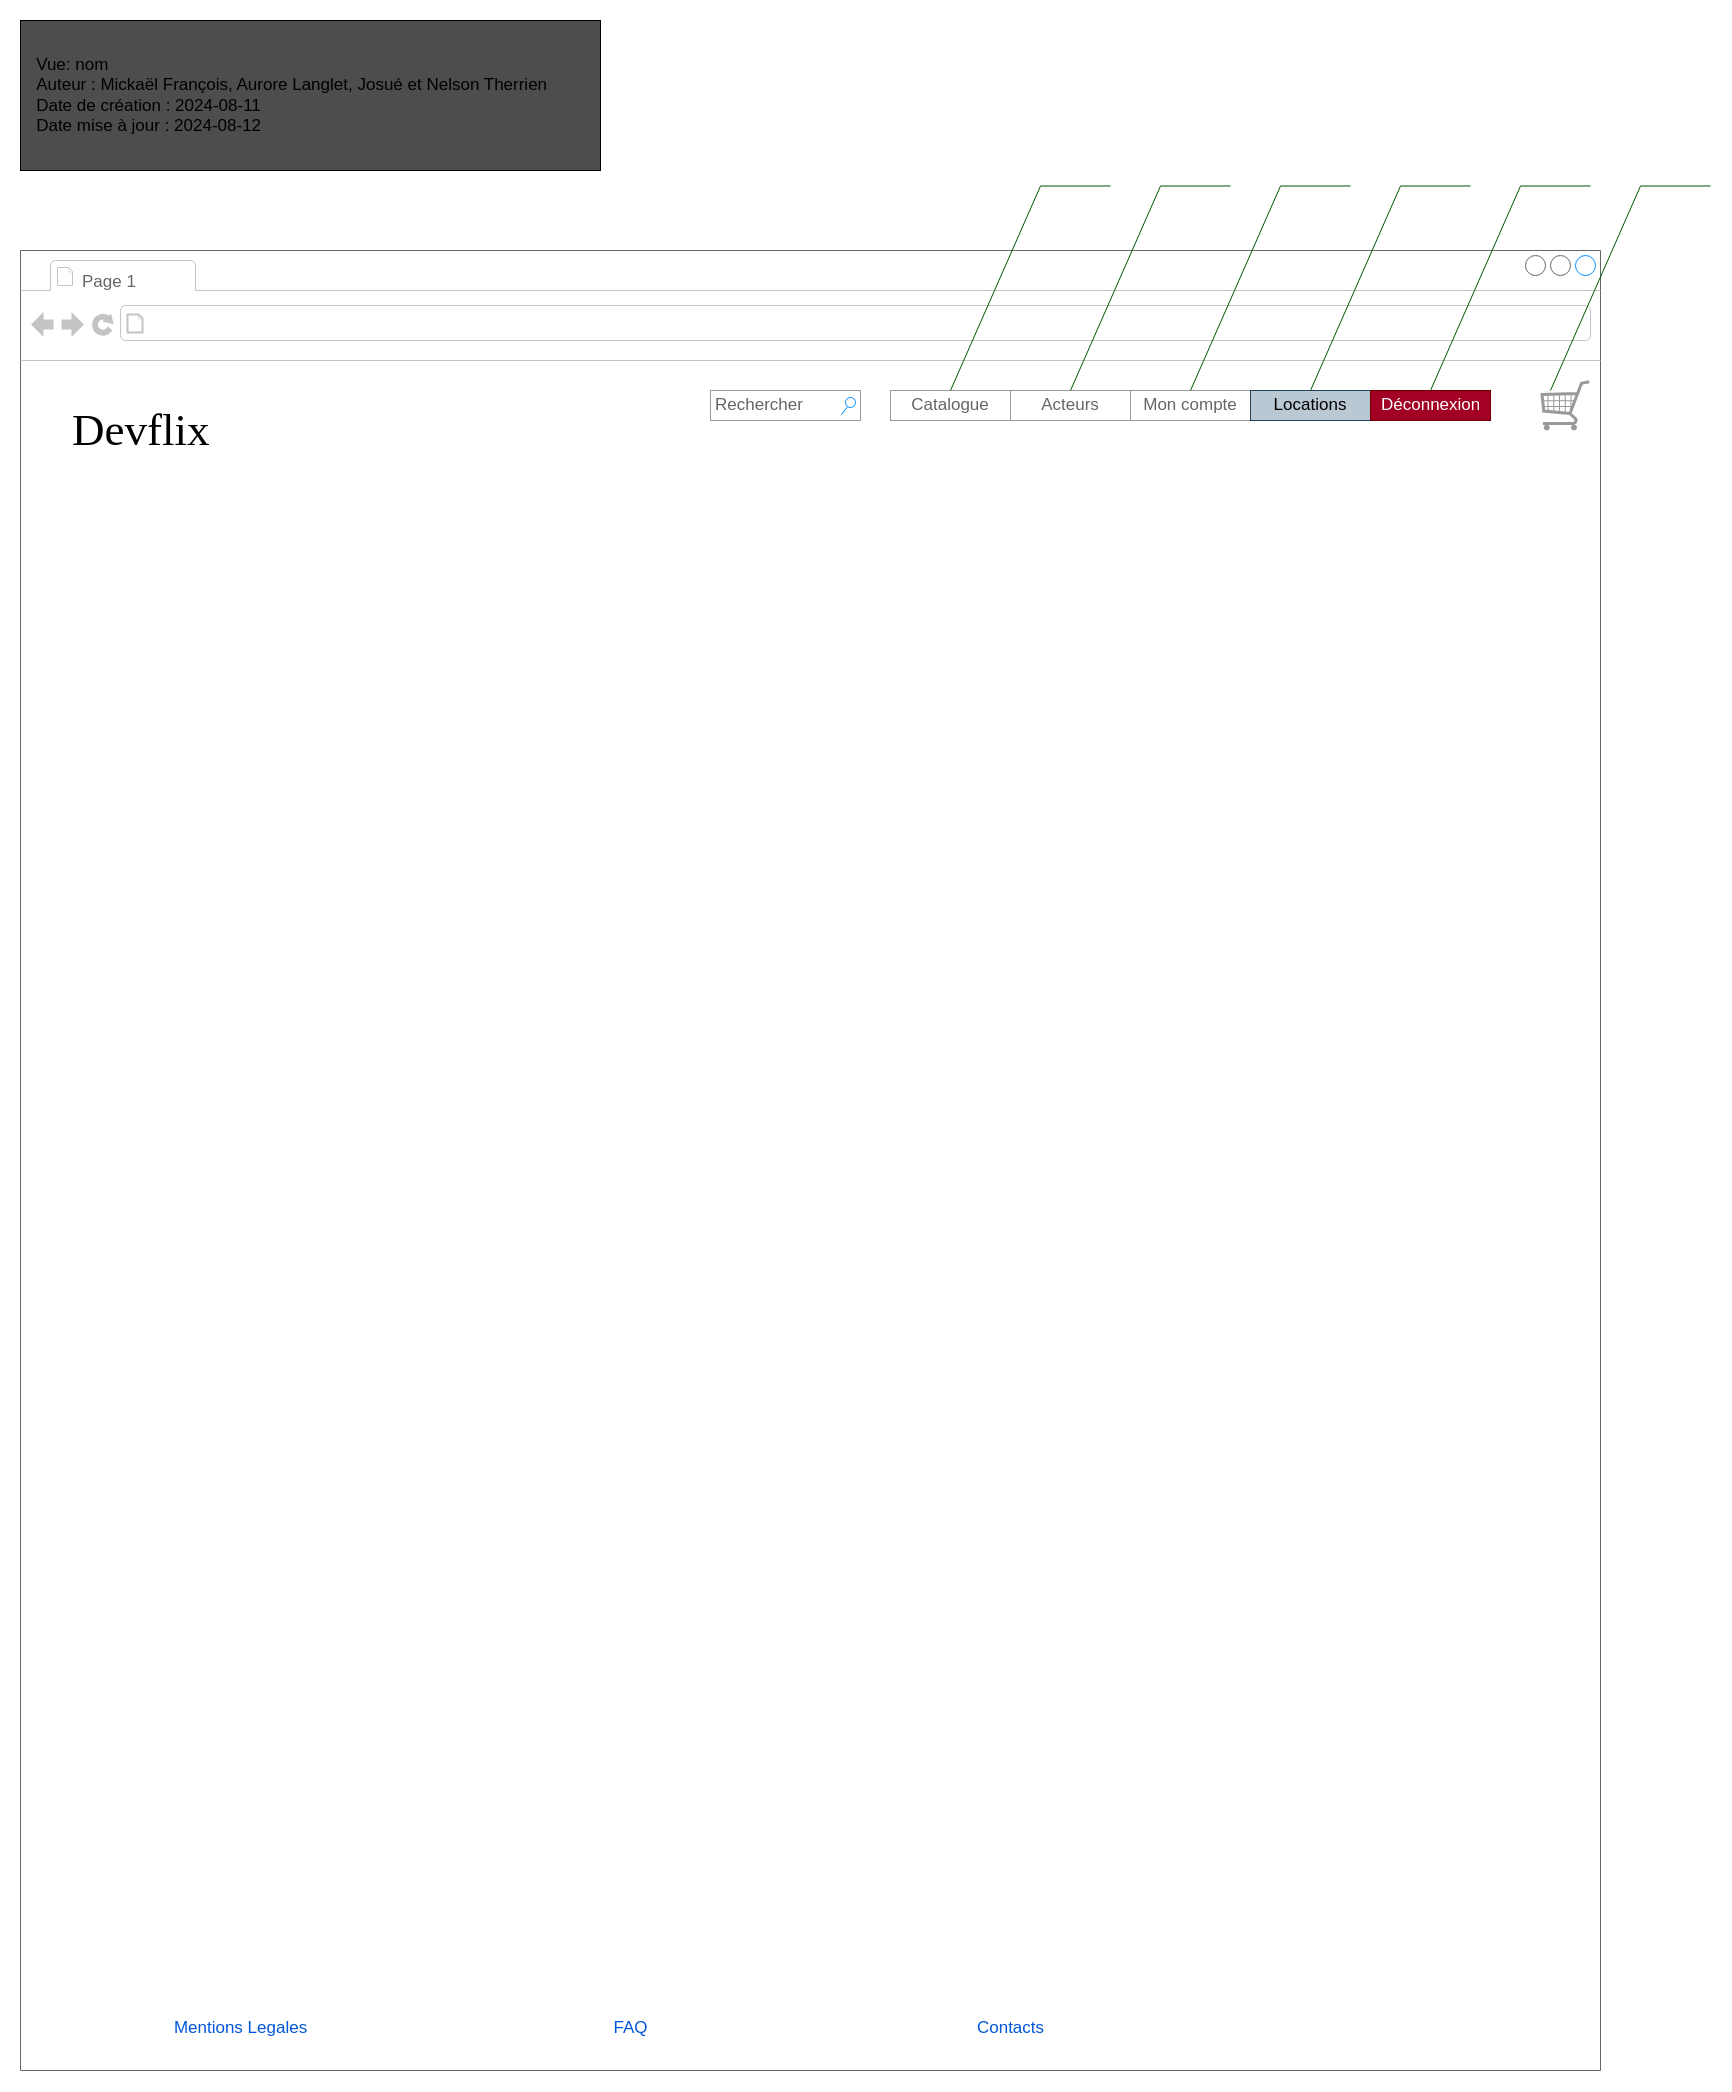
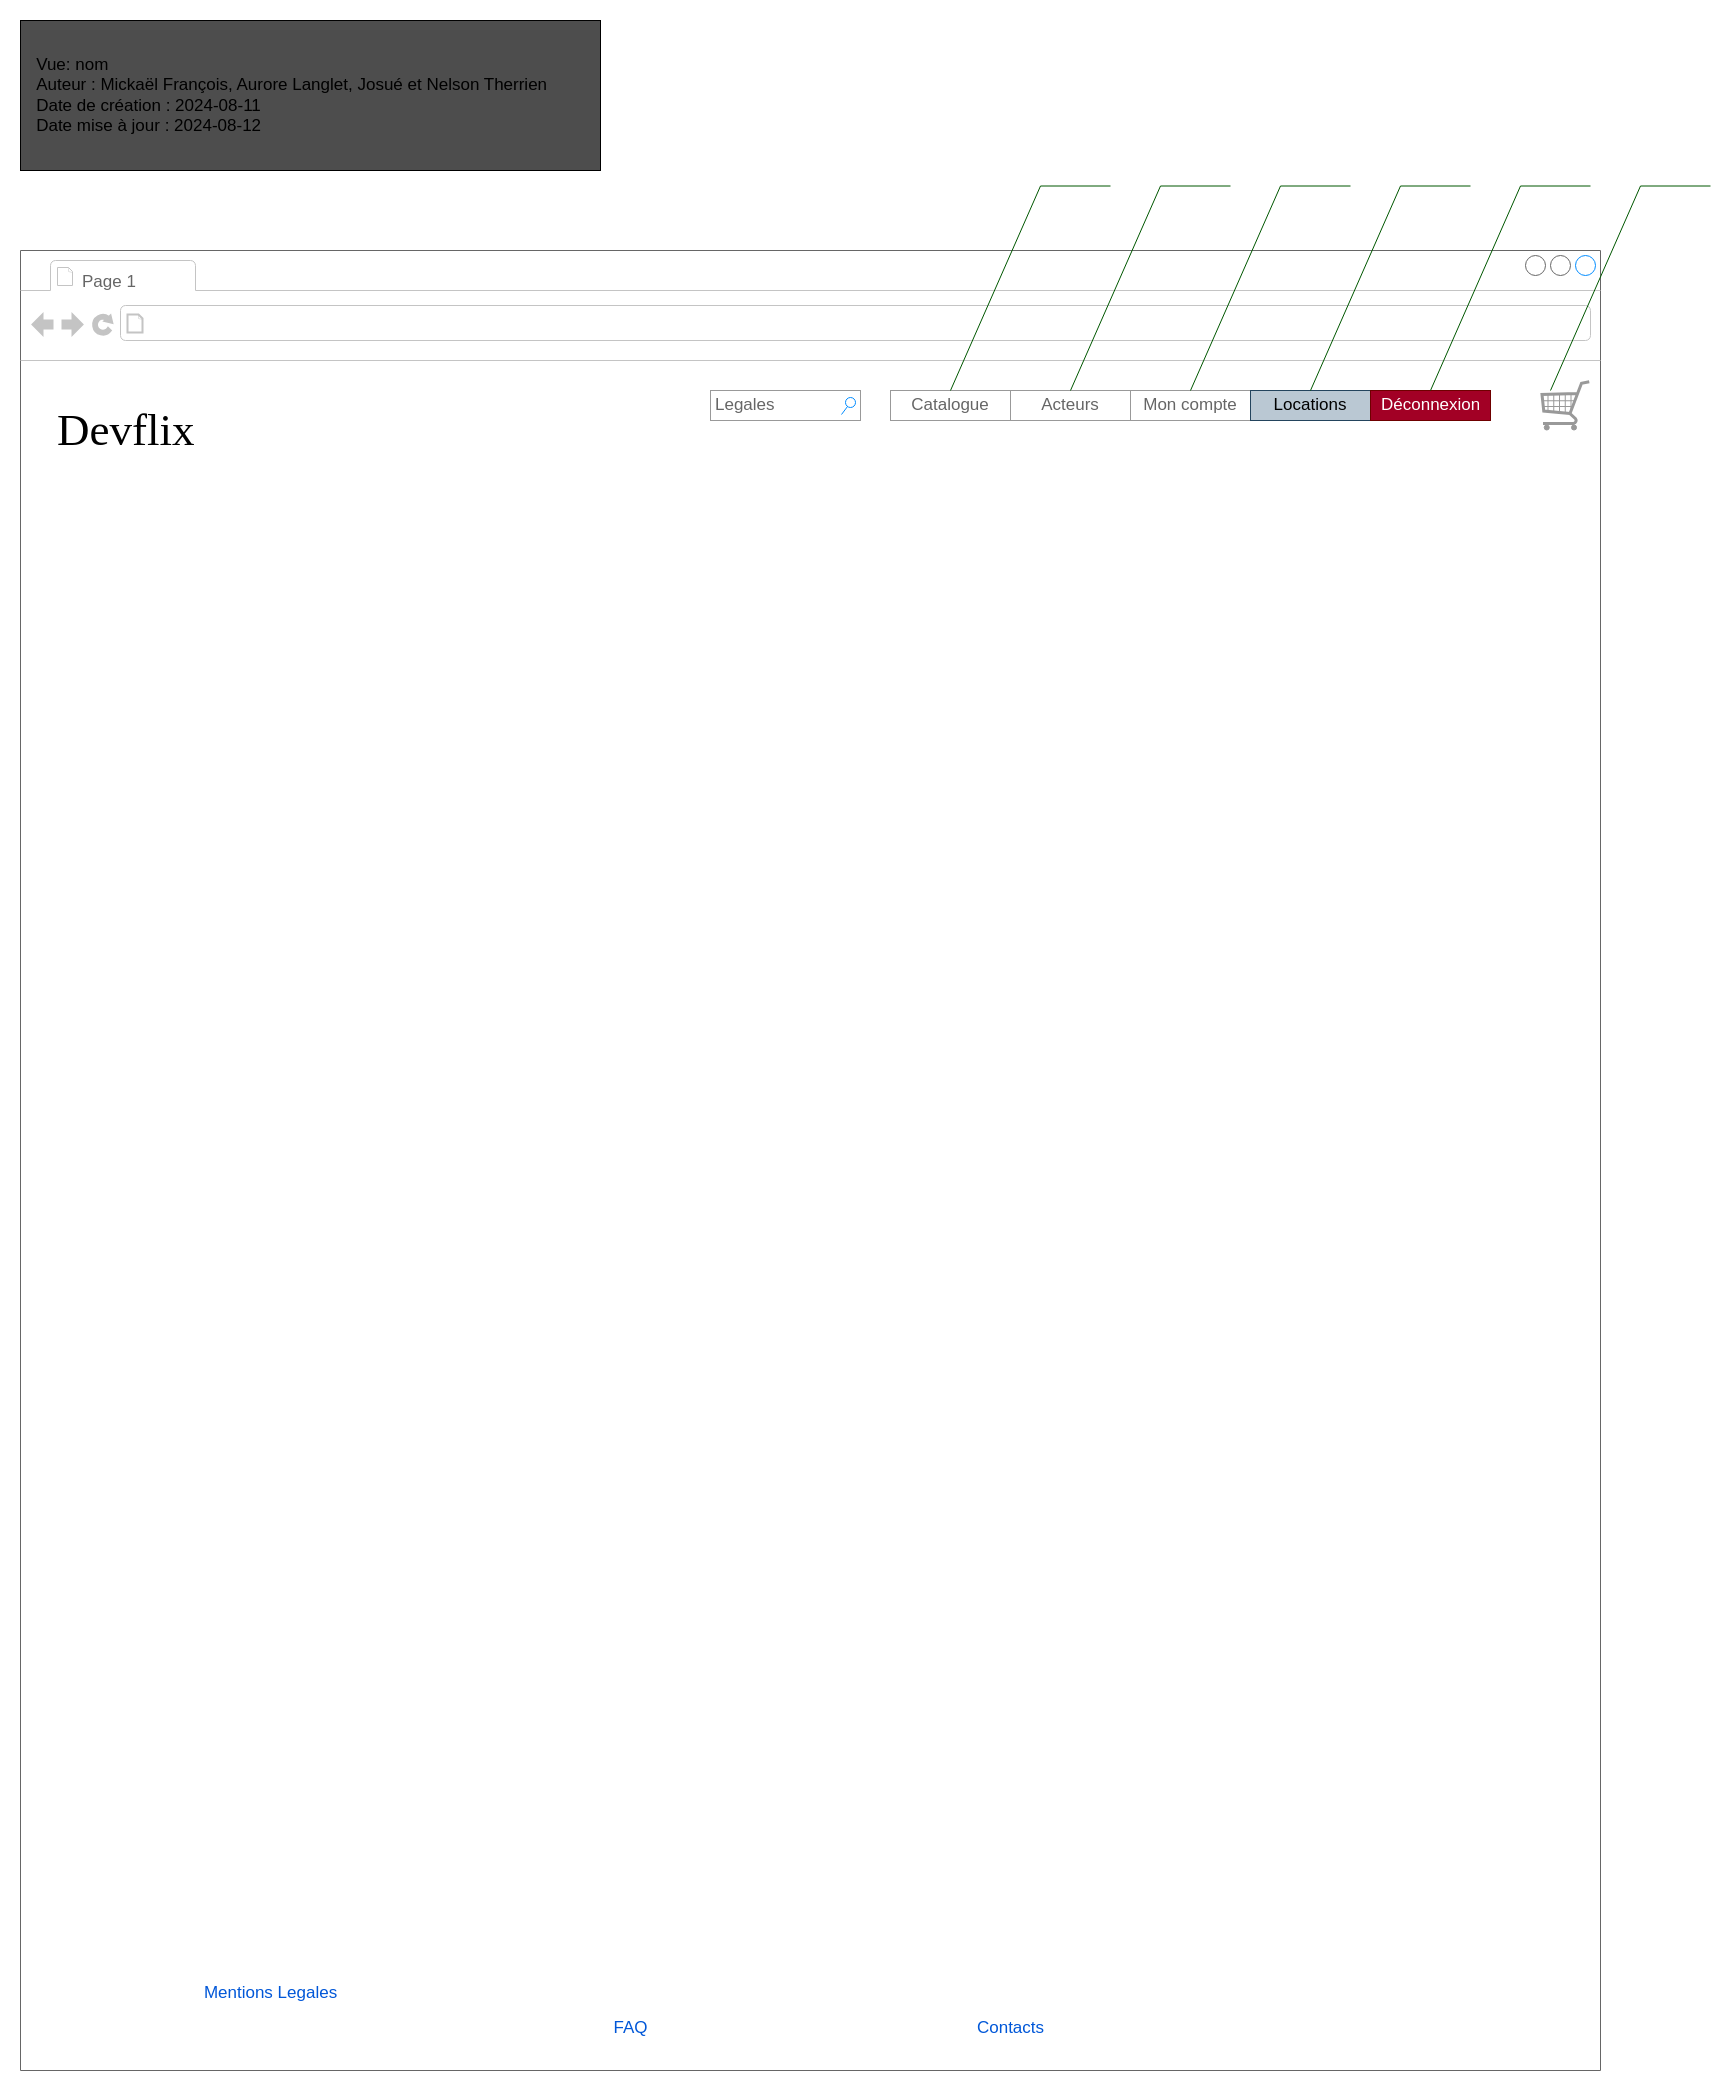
node "Rechercher": label "Rechercher" -> "Legales"
node "Devflix": moved (241, 426) -> (226, 426)
node "Mentions Legales": moved (241, 2028) -> (271, 1993)
